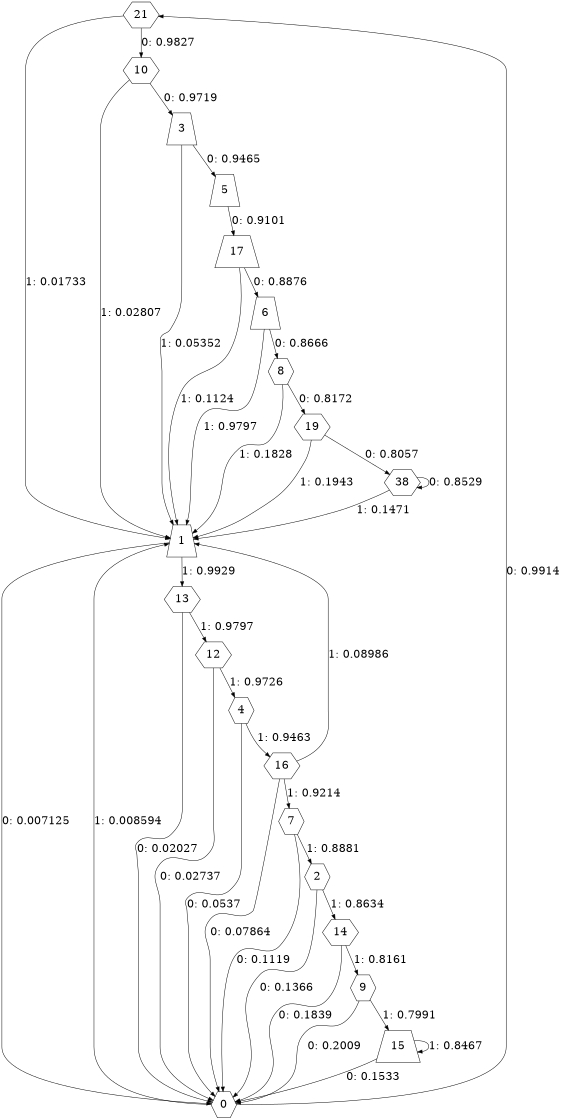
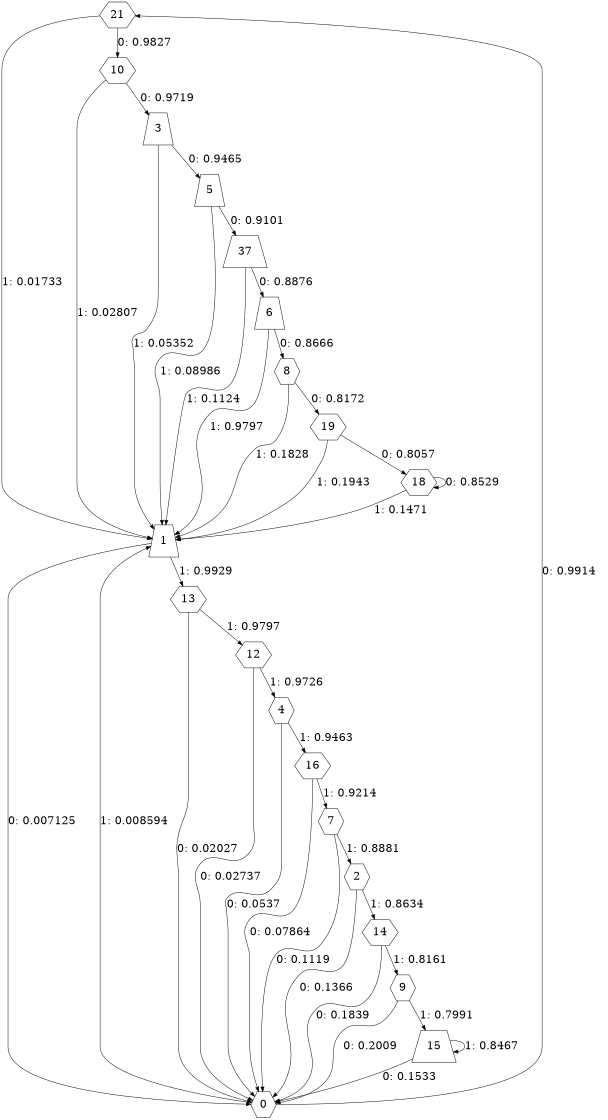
node "17": label "17" -> "37"
node "38": label "38" -> "18"
edge "16" -> "1": now "5" -> "1"
